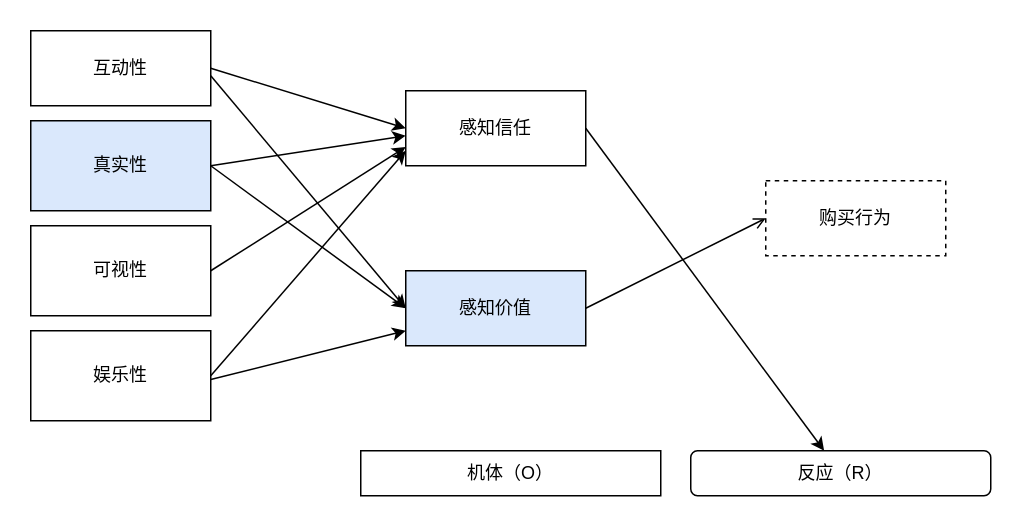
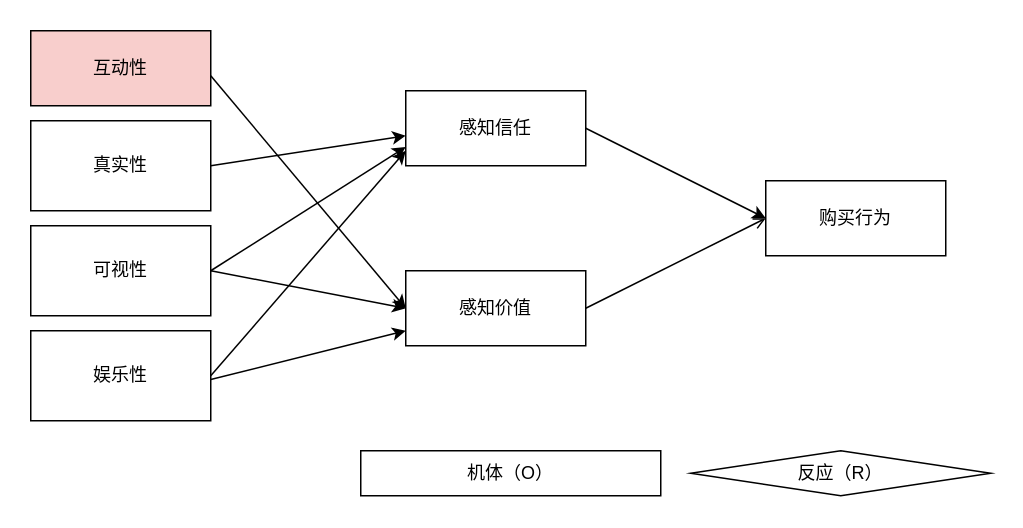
node "互动性": fillcolor #ffffff -> #f8cecc
edge "互动性" -> "感知信任": removed
node "真实性": fillcolor #dae8fc -> #ffffff
node "购买行为": style dashed -> solid
edge "真实性" -> "感知价值": removed
edge "感知信任" -> "反应（R）": now "感知信任" -> "购买行为"
edge "可视性" -> "感知价值": added
node "感知价值": fillcolor #dae8fc -> #ffffff
node "反应（R）": shape rounded rectangle -> diamond
